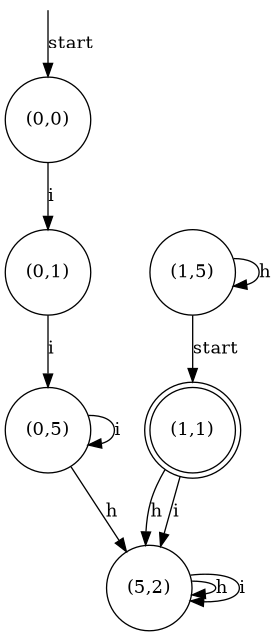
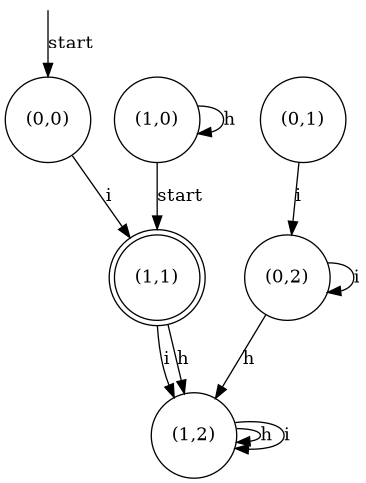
edge "(0,0)" -> "(0,1)": now "(0,0)" -> "(1,1)"
node "(1,5)": label "(1,5)" -> "(1,0)"
node "(0,5)": label "(0,5)" -> "(0,2)"
node "(5,2)": label "(5,2)" -> "(1,2)"
